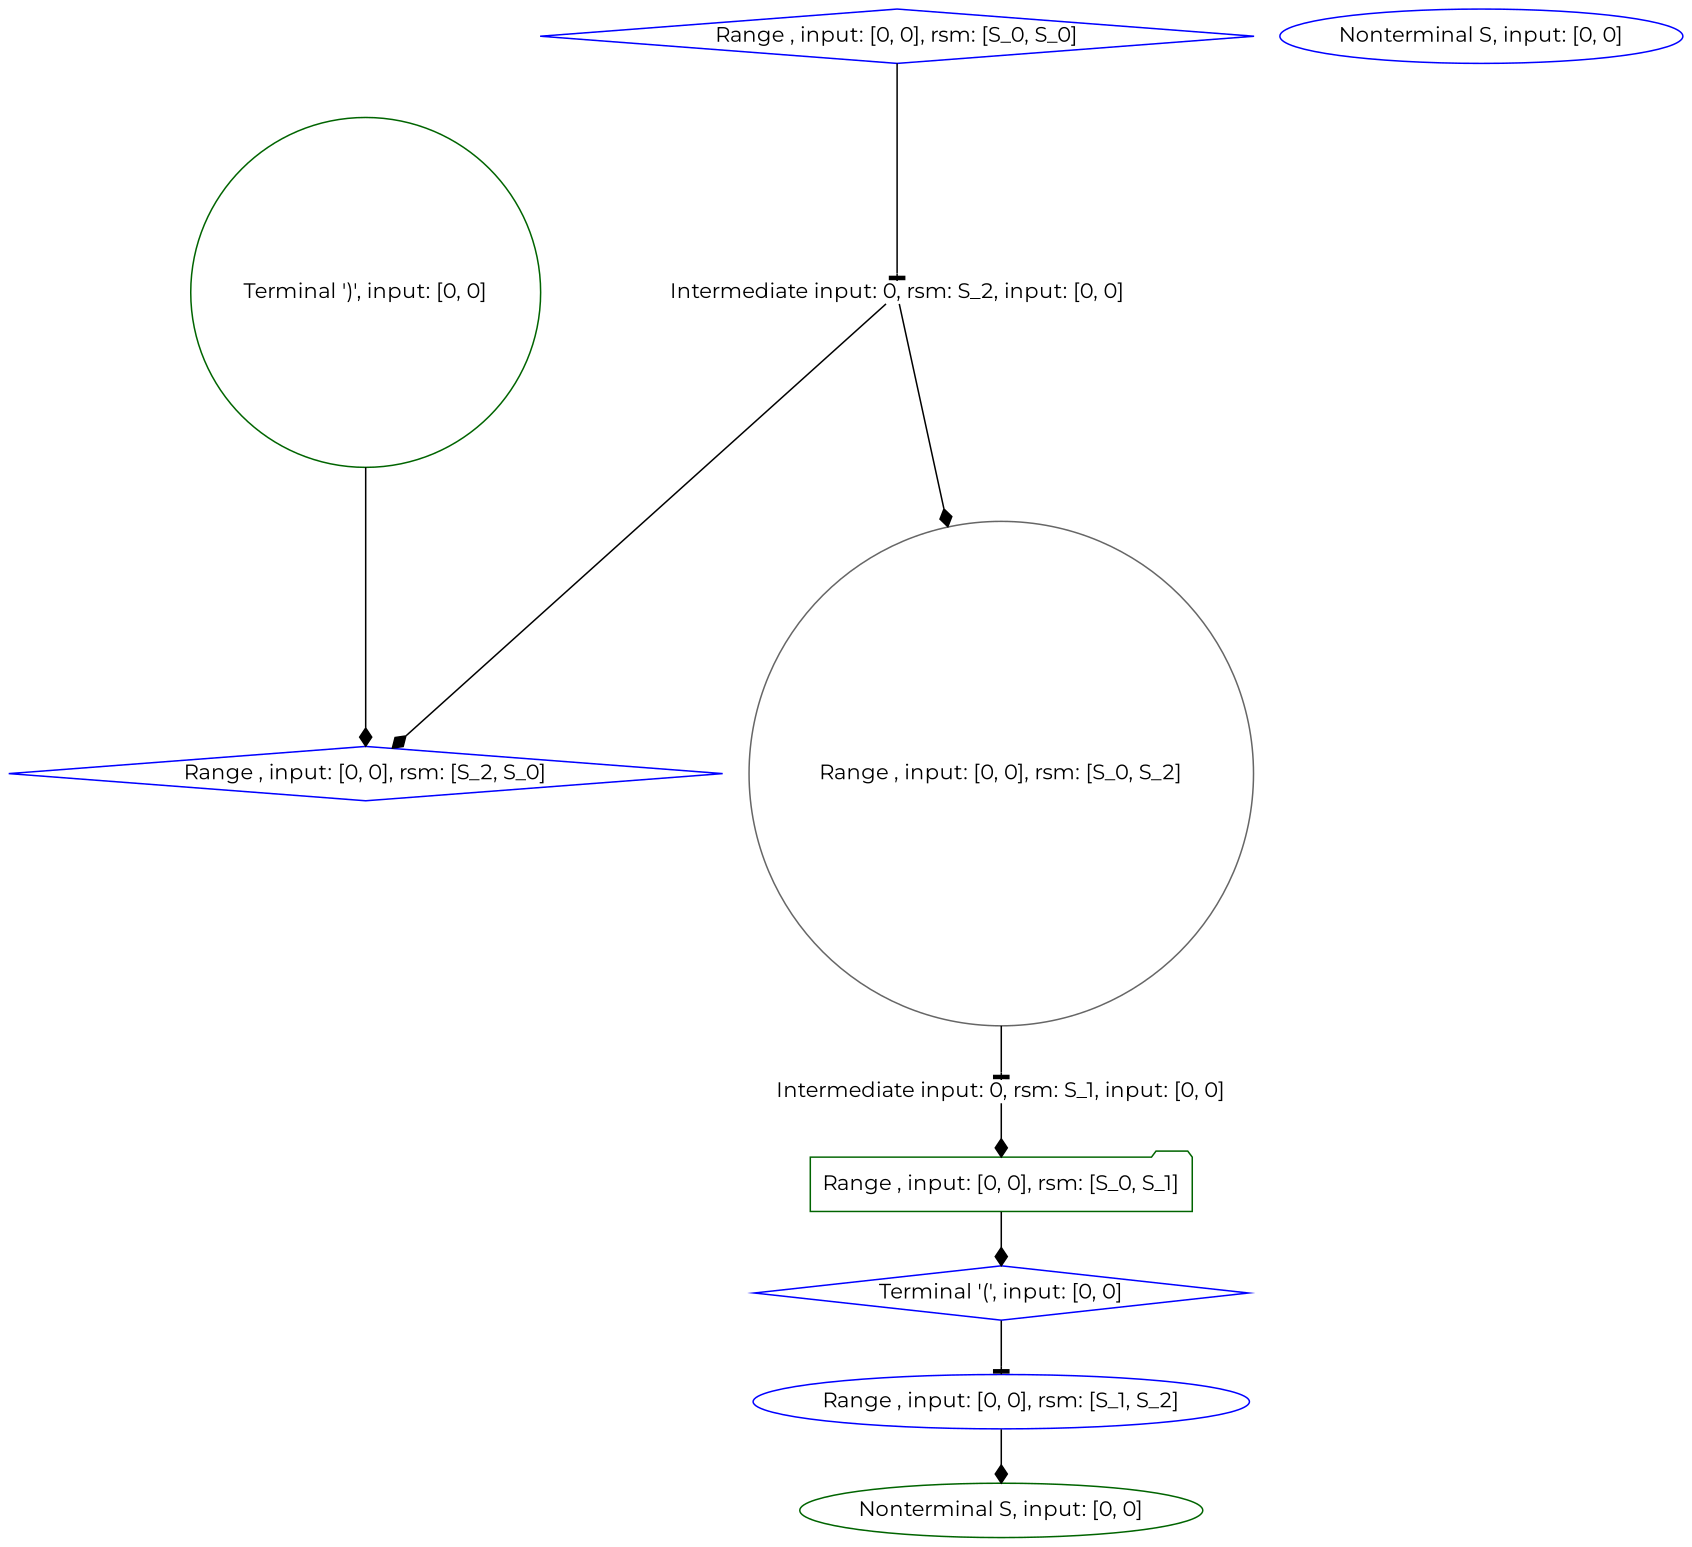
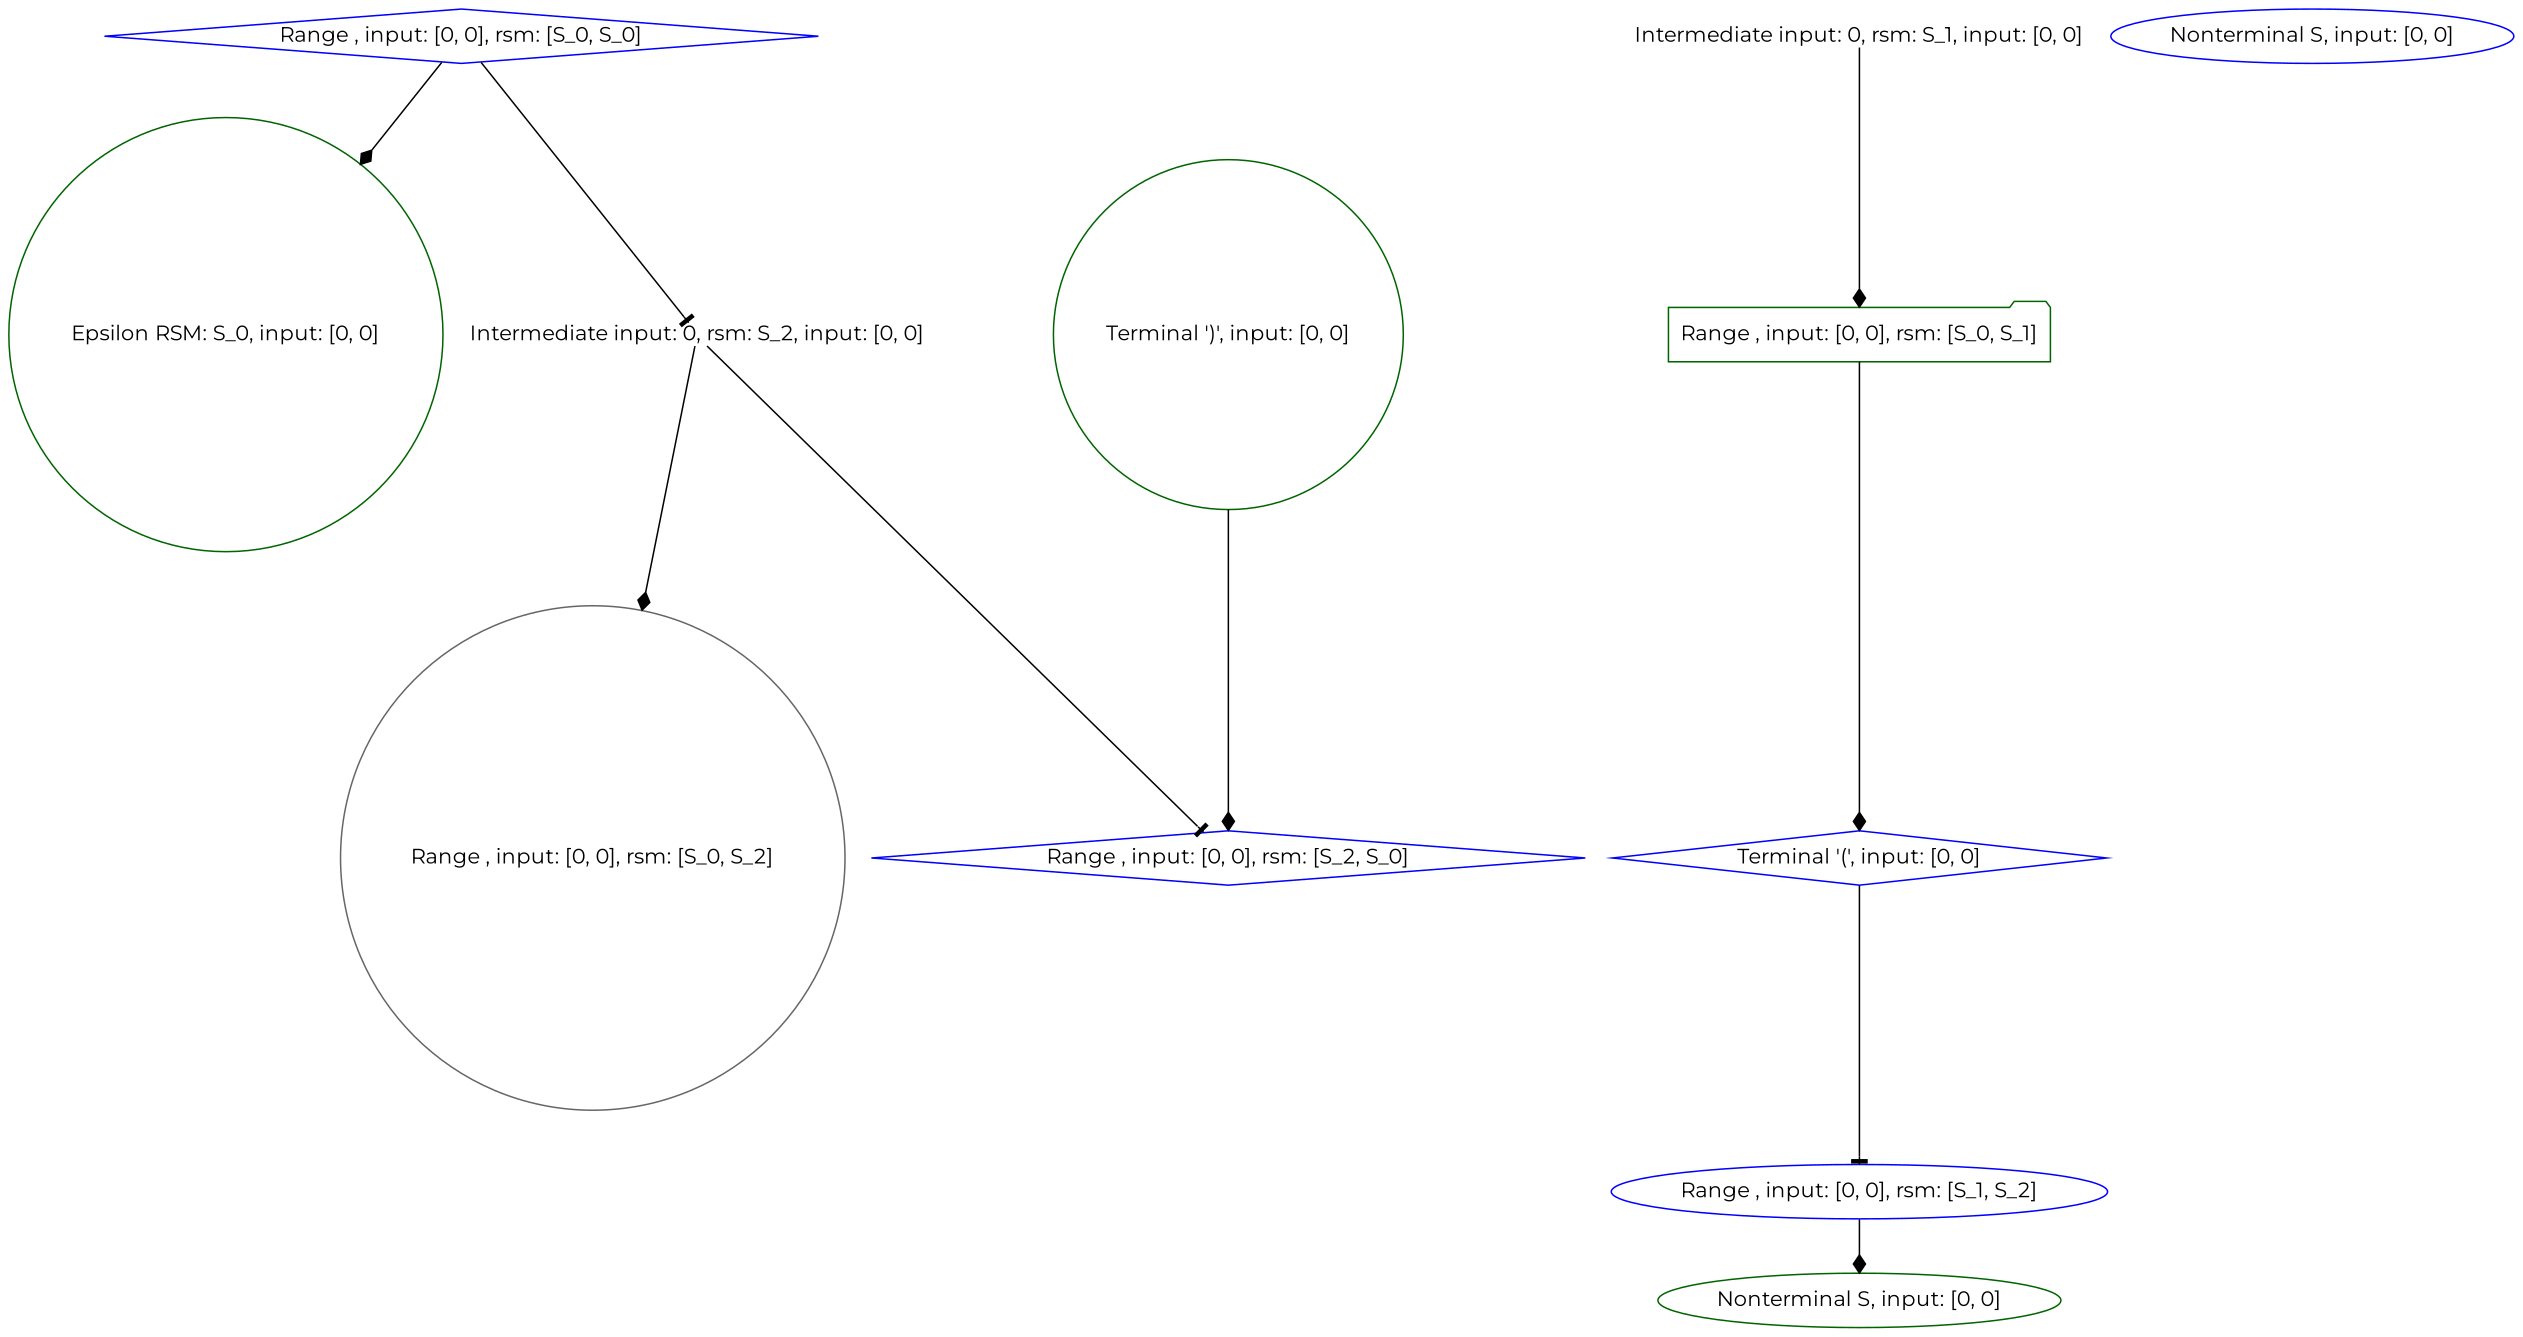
node "Epsilon RSM: S_0, input: [0, 0]": added
edge "Intermediate input: 0, rsm: S_2, input: [0, 0]" -> "Range , input: [0, 0], rsm: [S_2, S_0]": arrowhead diamond -> tee
edge "Range , input: [0, 0], rsm: [S_0, S_2]" -> "Intermediate input: 0, rsm: S_1, input: [0, 0]": removed
